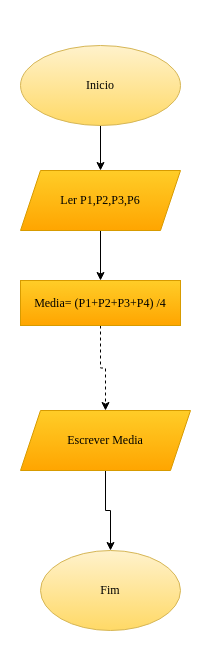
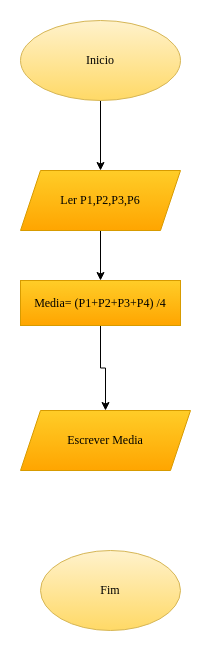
node "Inicio": moved (101, 86) -> (101, 61)
edge "Media= (P1+P2+P3+P4) /4" -> "Escrever Media": style dashed -> solid
edge "Escrever Media" -> "Fim": removed
